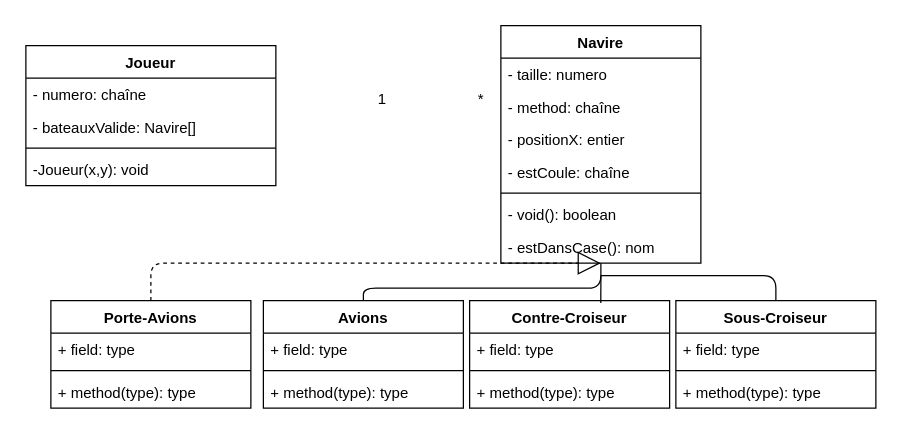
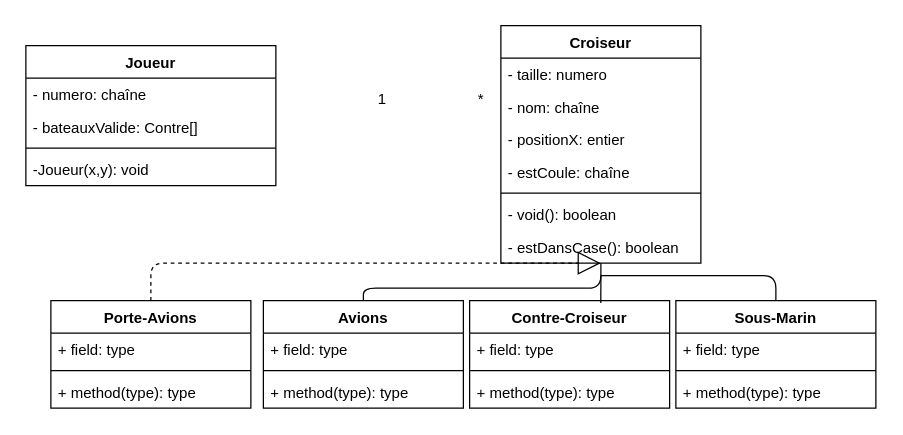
node "Navire": label "Navire" -> "Croiseur"
node "- method: chaîne": label "- method: chaîne" -> "- nom: chaîne"
node "- bateauxValide: Navire[]": label "- bateauxValide: Navire[]" -> "- bateauxValide: Contre[]"
node "- estDansCase(): nom": label "- estDansCase(): nom" -> "- estDansCase(): boolean"
node "Sous-Croiseur": label "Sous-Croiseur" -> "Sous-Marin"
